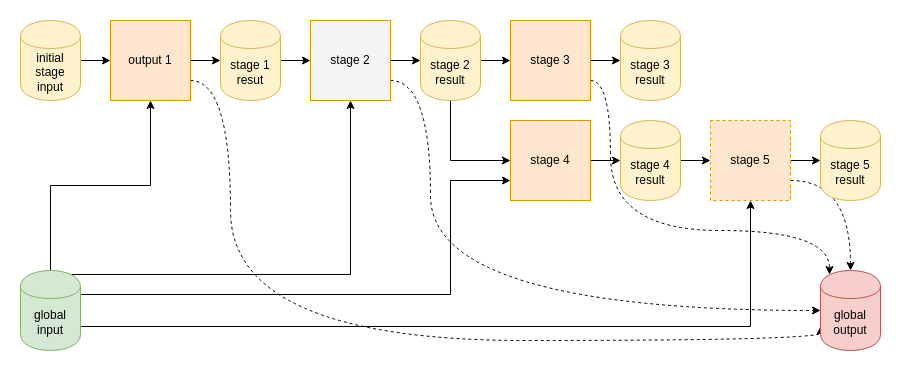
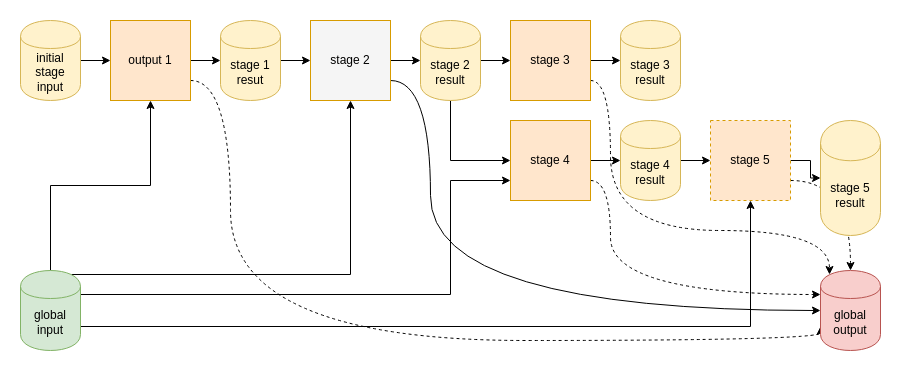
node "stage 5 result": size 60x80 -> 60x115
edge "stage 4" -> "global output": added
edge "stage 2" -> "global output": style dashed -> solid
